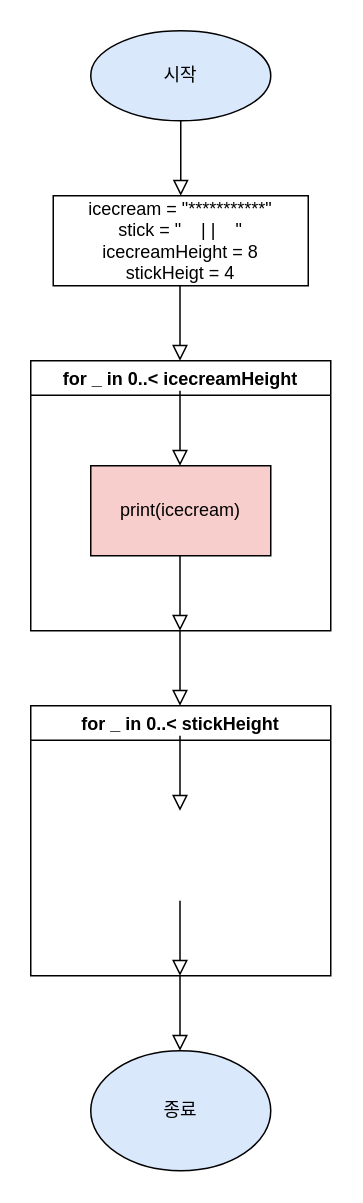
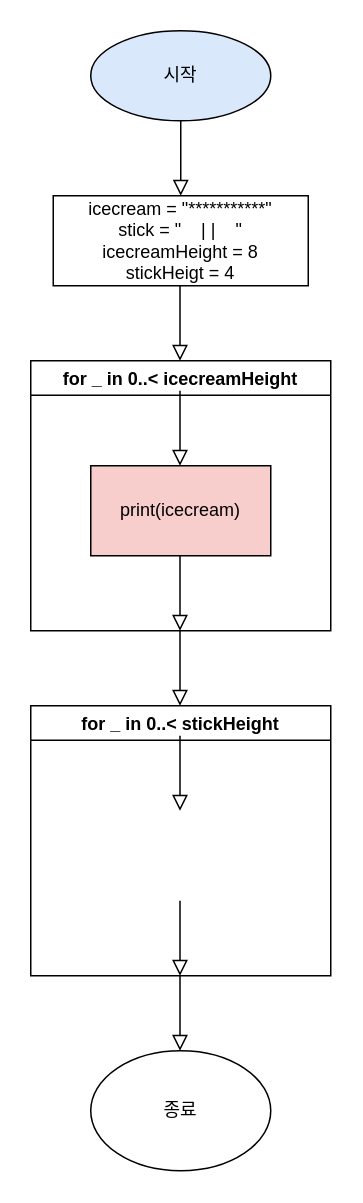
node "종료": fillcolor #dae8fc -> #ffffff
